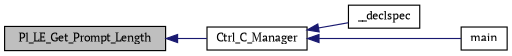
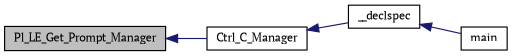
node "Pl_LE_Get_Prompt_Length": label "Pl_LE_Get_Prompt_Length" -> "Pl_LE_Get_Prompt_Manager"
edge "main" -> "Ctrl_C_Manager": now "main" -> "__declspec"
